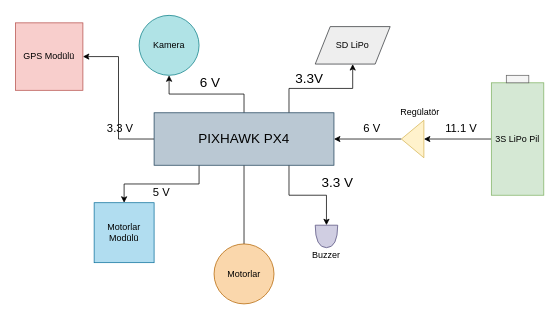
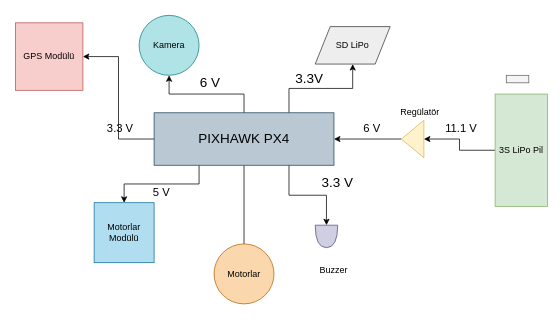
node "3S LiPo Pil": moved (518, 139) -> (522, 150)
node "Buzzer": moved (327, 255) -> (334, 270)
